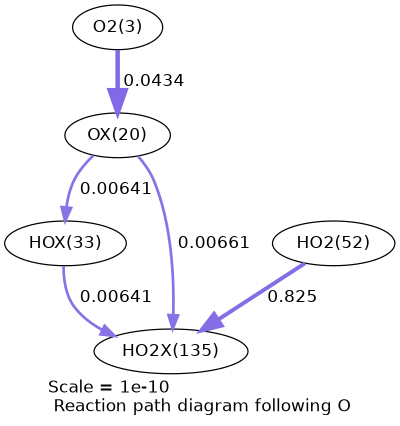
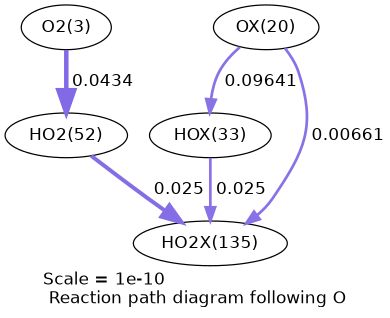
edge "O2(3)" -> "OX(20)": now "O2(3)" -> "HO2(52)"
edge "OX(20)" -> "HOX(33)": label " 0.00641" -> " 0.09641"
edge "HOX(33)" -> "HO2X(135)": label " 0.00641" -> " 0.025"
edge "HO2(52)" -> "HO2X(135)": label " 0.825" -> " 0.025"
